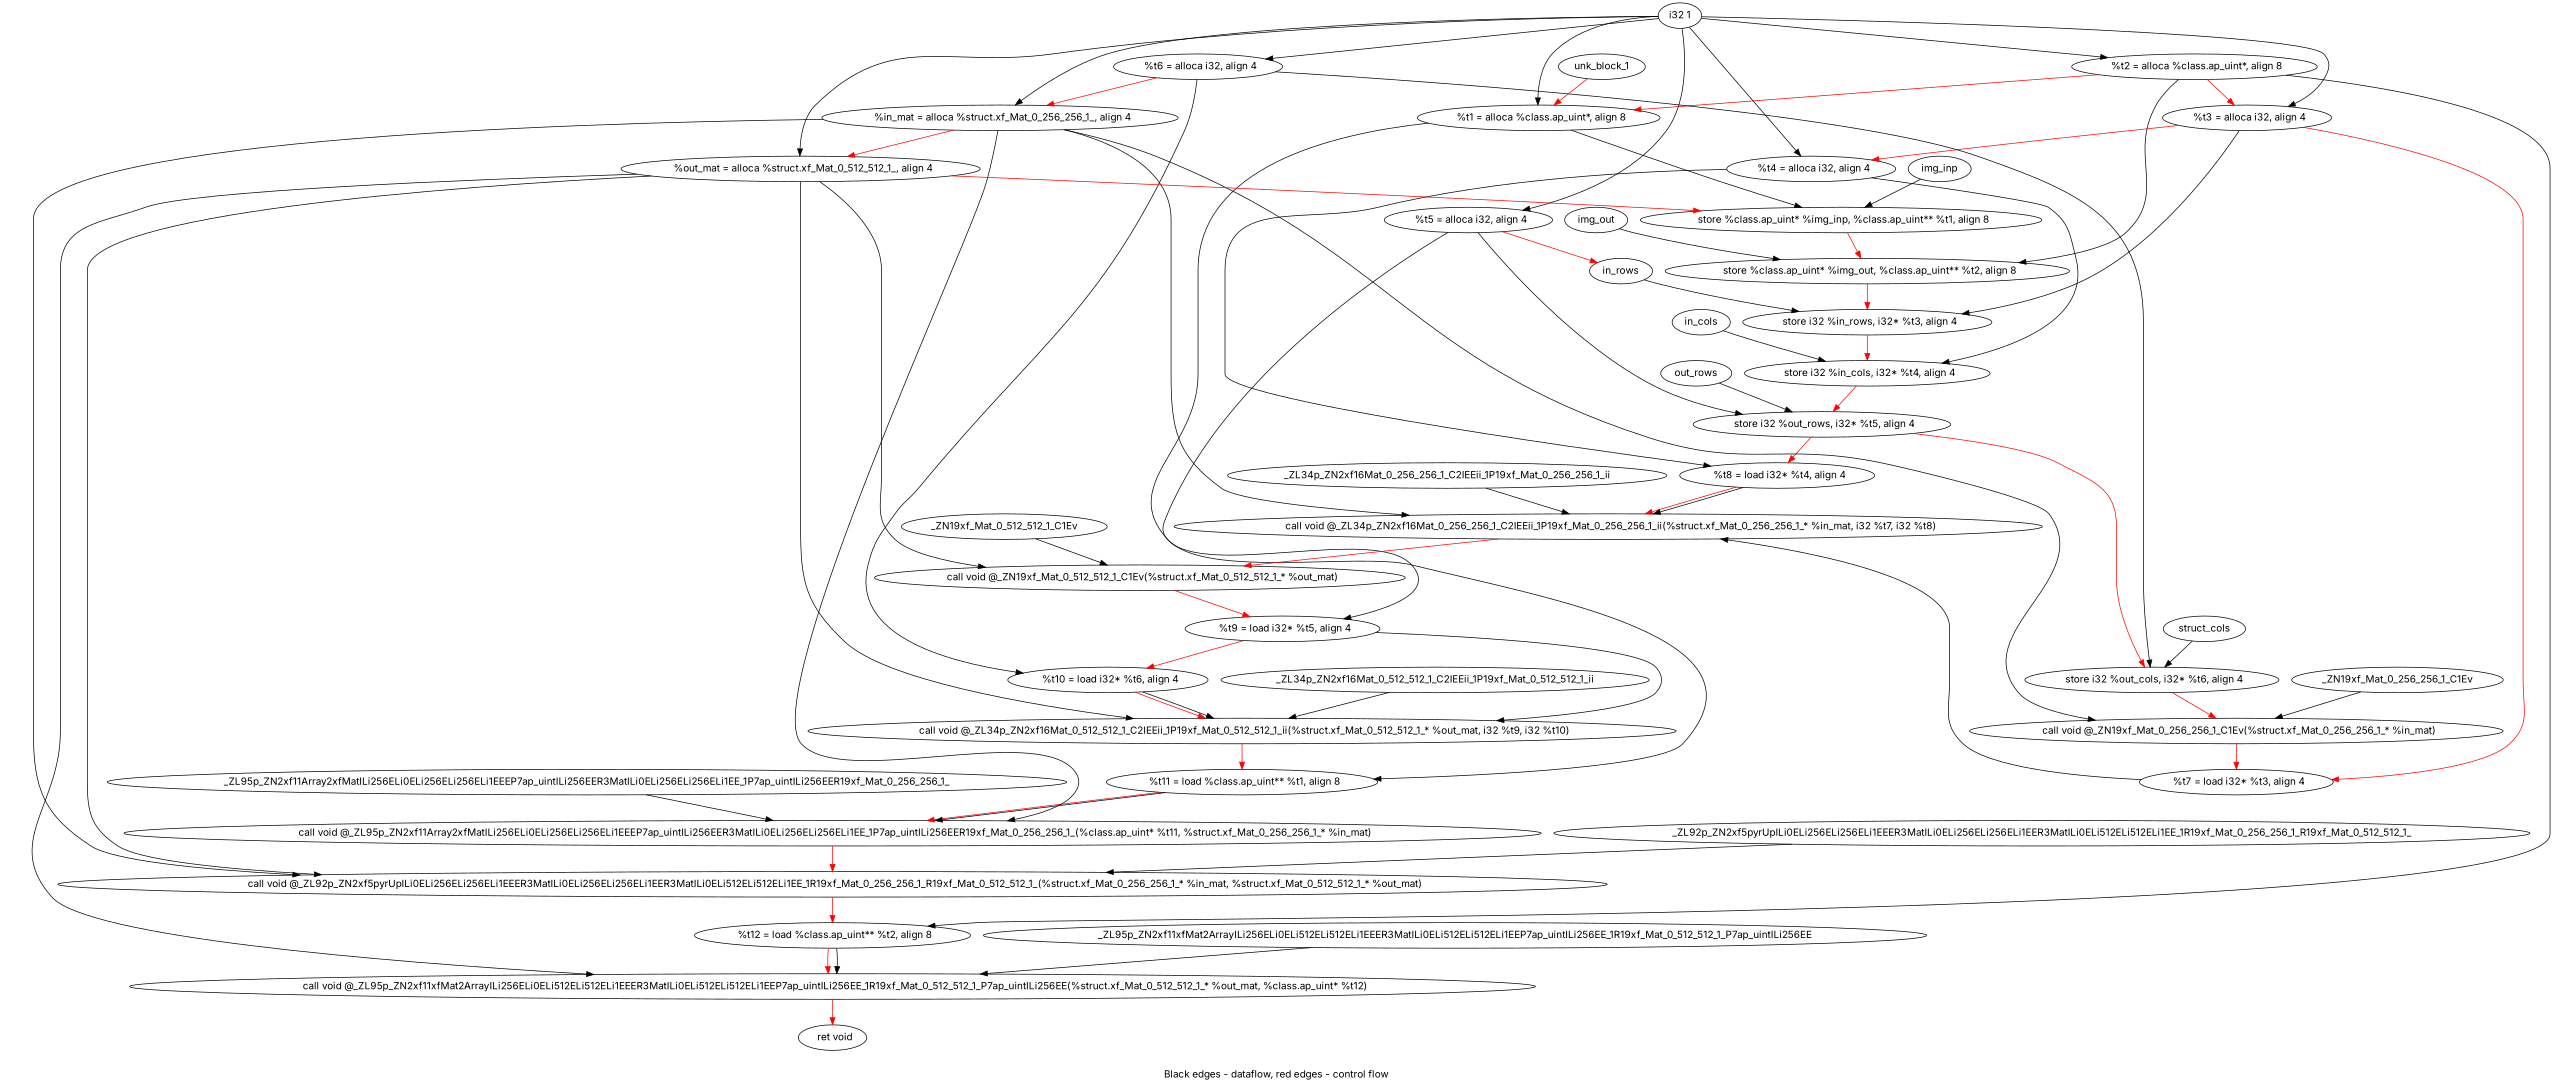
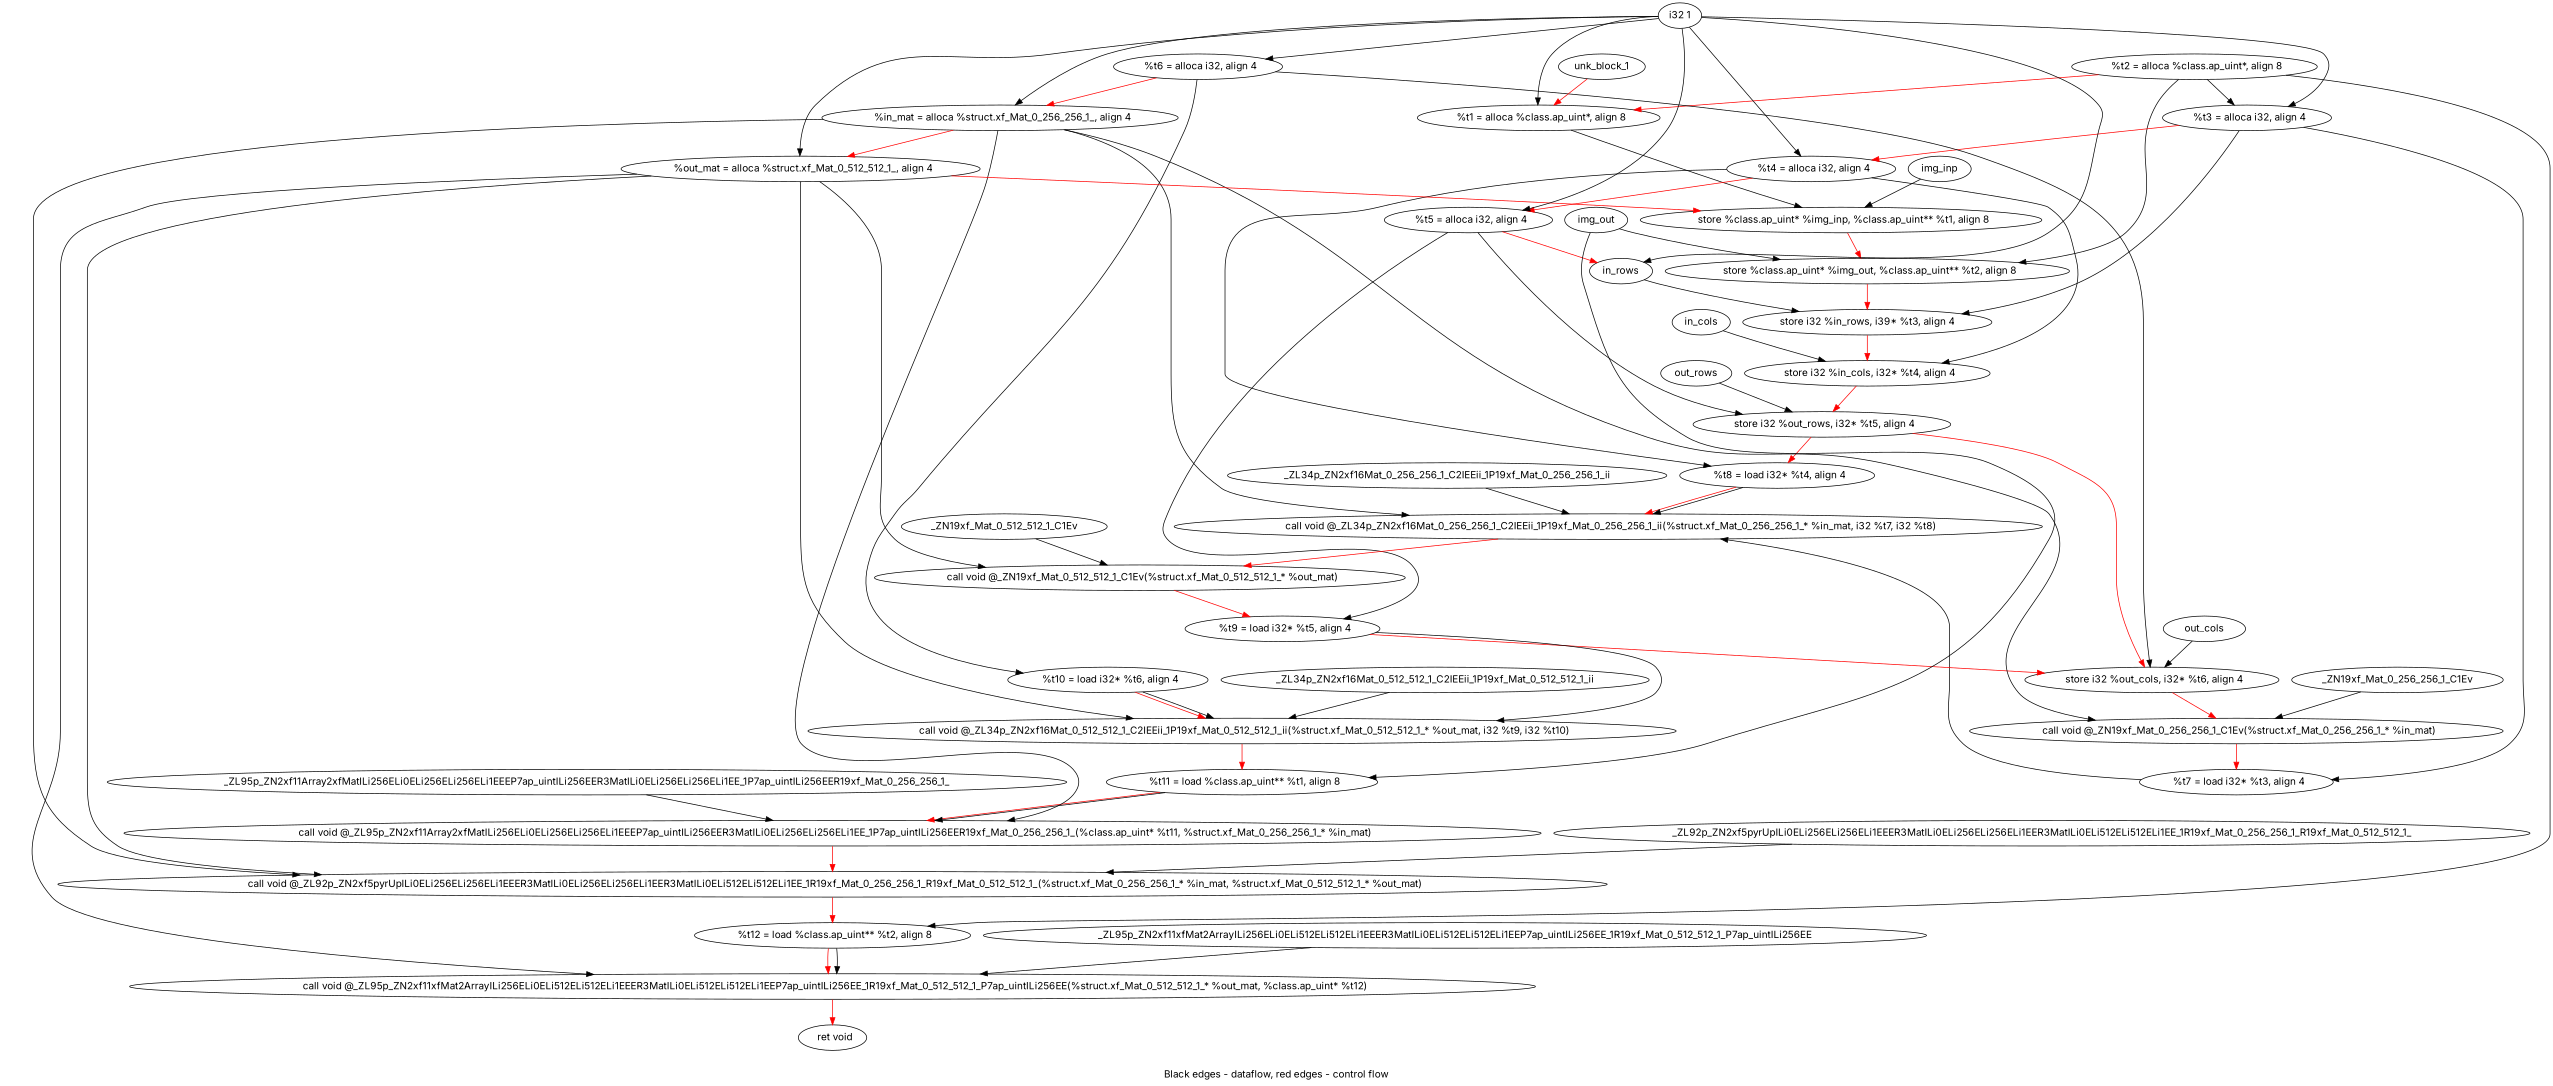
edge "i32 1" -> "%t2 = alloca %class.ap_uint*, align 8": now "i32 1" -> "in_rows"
edge "%t2 = alloca %class.ap_uint*, align 8" -> "%t3 = alloca i32, align 4": color red -> black
edge "%t4 = alloca i32, align 4" -> "%t5 = alloca i32, align 4": added
node "store i32 %in_rows, i32* %t3, align 4": label "store i32 %in_rows, i32* %t3, align 4" -> "store i32 %in_rows, i39* %t3, align 4"
edge "%t3 = alloca i32, align 4" -> "%t7 = load i32* %t3, align 4": color red -> black
edge "%t1 = alloca %class.ap_uint*, align 8" -> "%t11 = load %class.ap_uint** %t1, align 8": now "img_out" -> "%t11 = load %class.ap_uint** %t1, align 8"
node "struct_cols": label "struct_cols" -> "out_cols"
edge "%t9 = load i32* %t5, align 4" -> "%t10 = load i32* %t6, align 4": now "%t9 = load i32* %t5, align 4" -> "store i32 %out_cols, i32* %t6, align 4"
